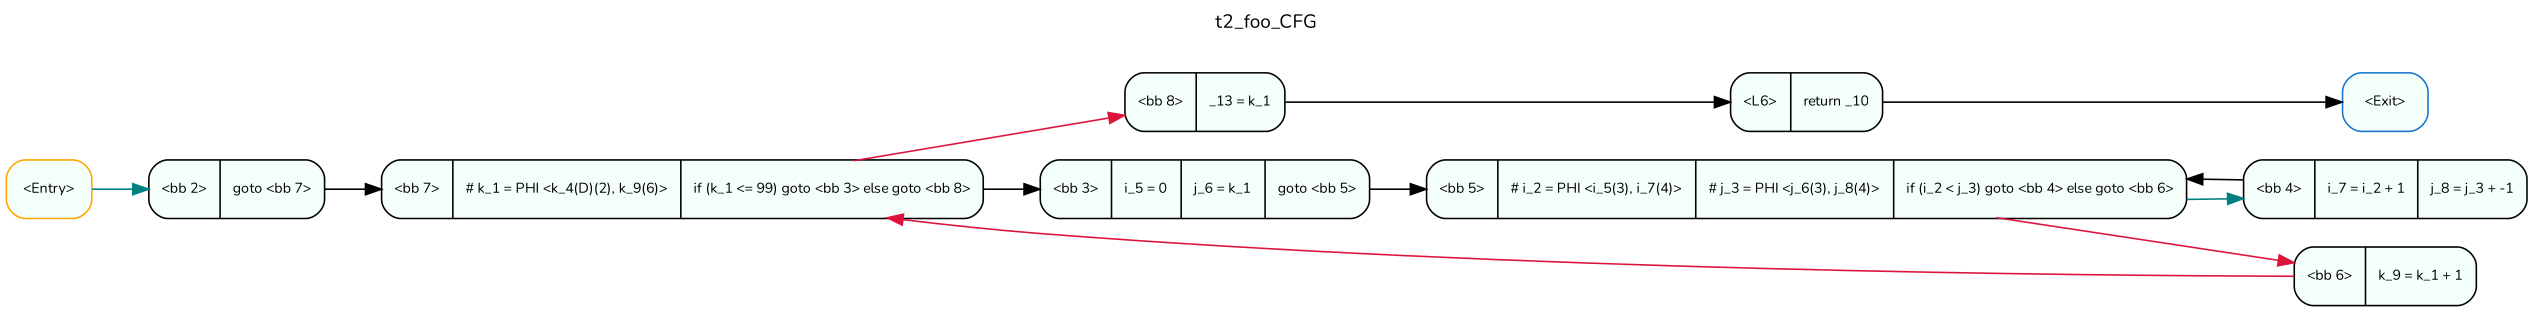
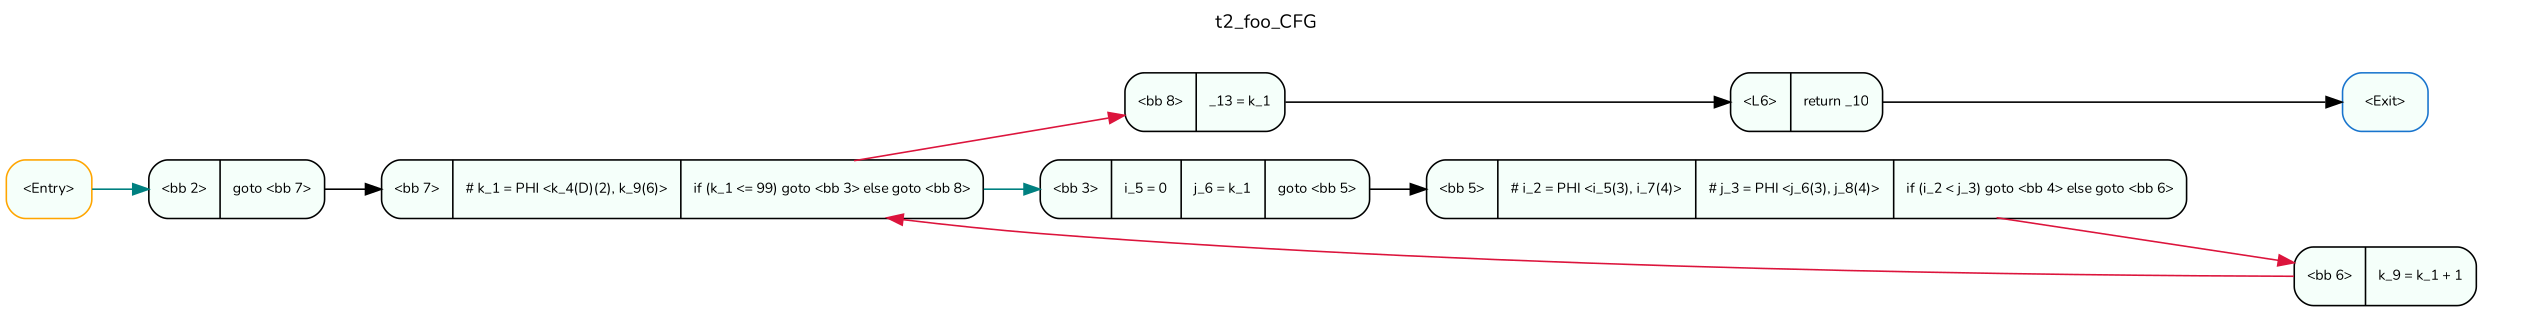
edge "<bb 7>" -> "<bb 3>": color black -> teal
node "<bb 4>": removed
